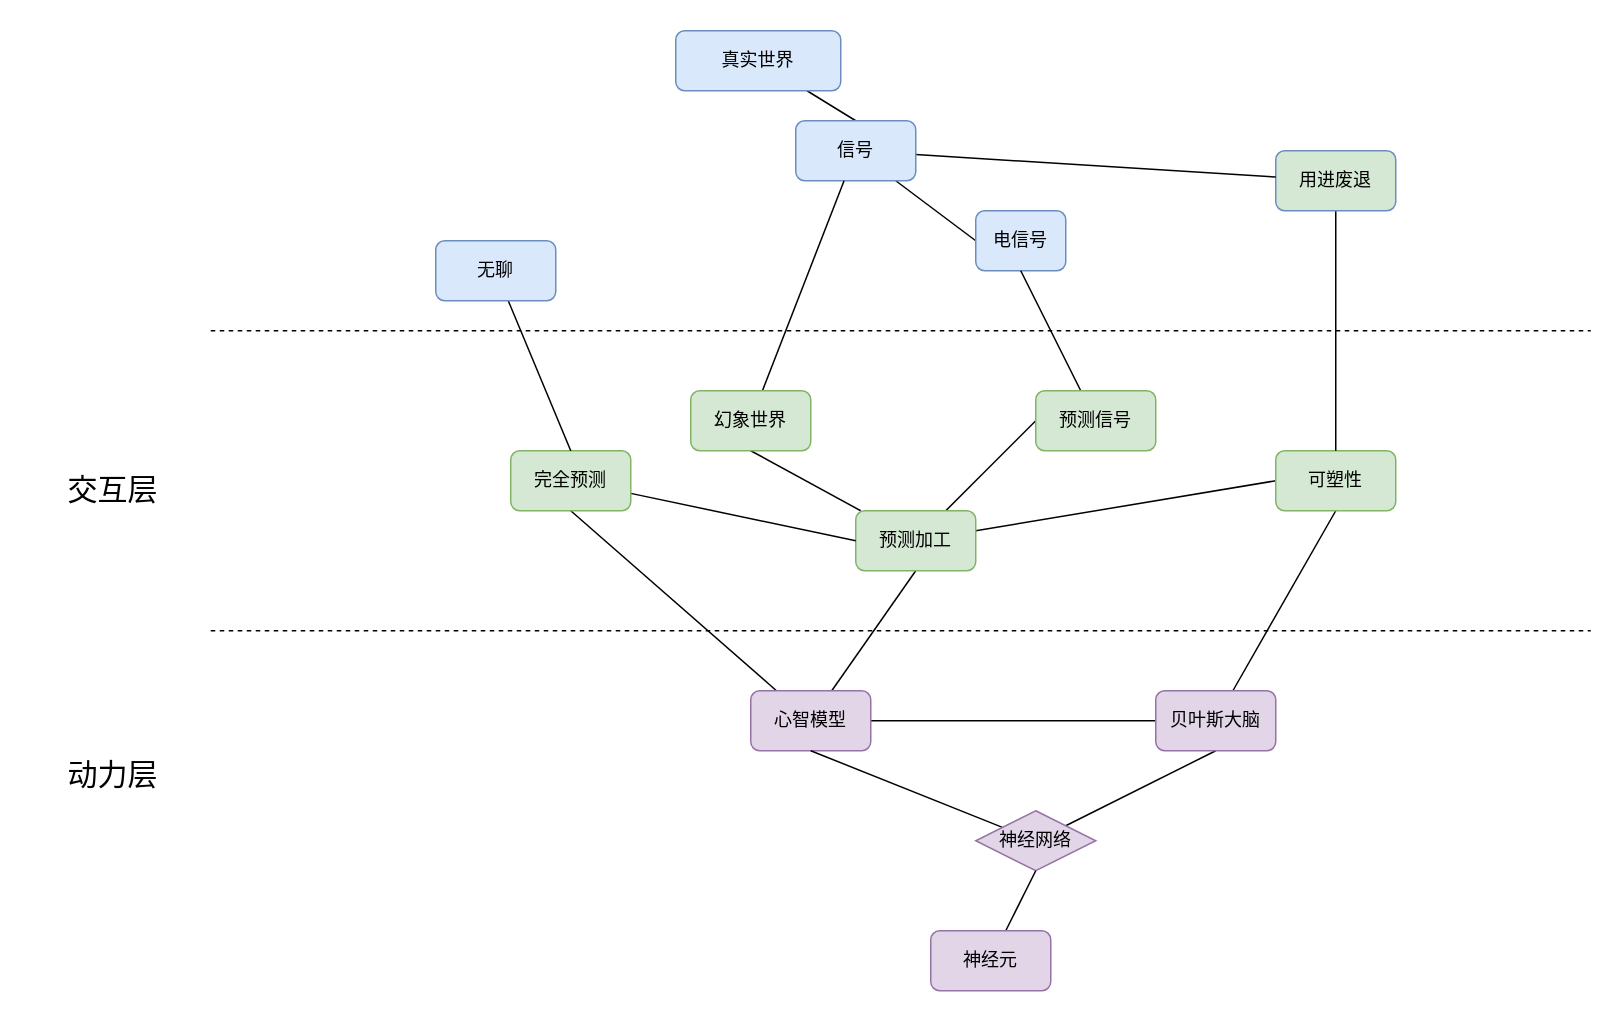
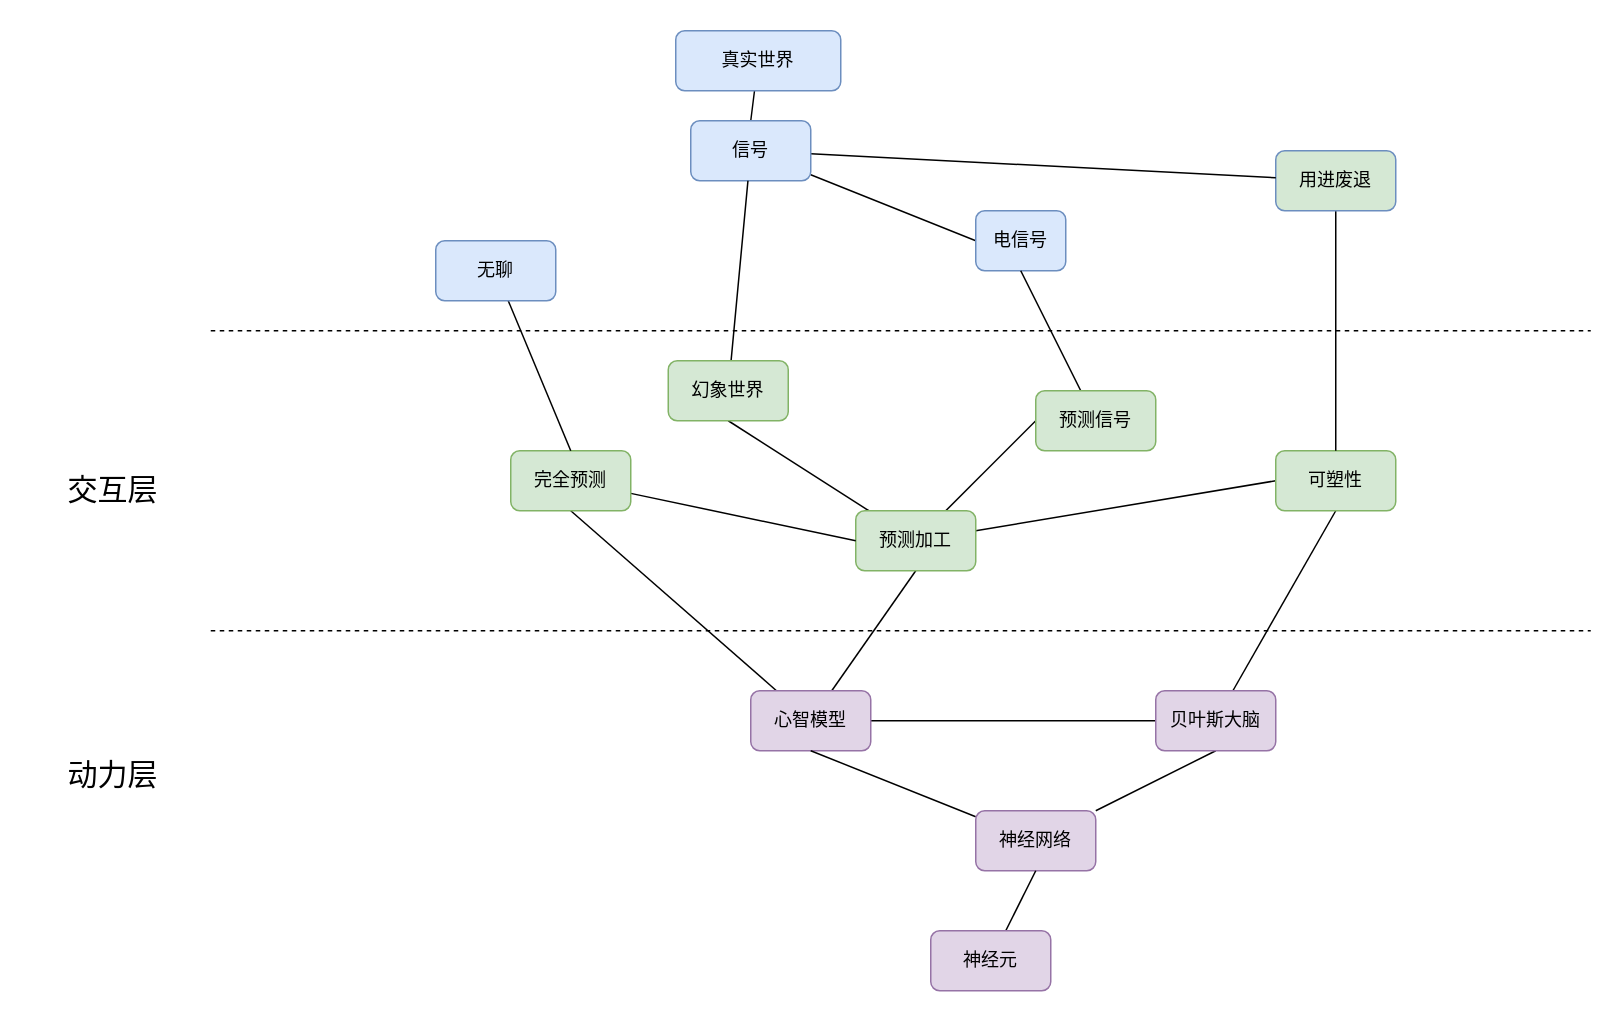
node "信号": moved (856, 151) -> (751, 151)
node "幻象世界": moved (751, 421) -> (728, 391)
node "神经网络": shape diamond -> rounded rectangle
